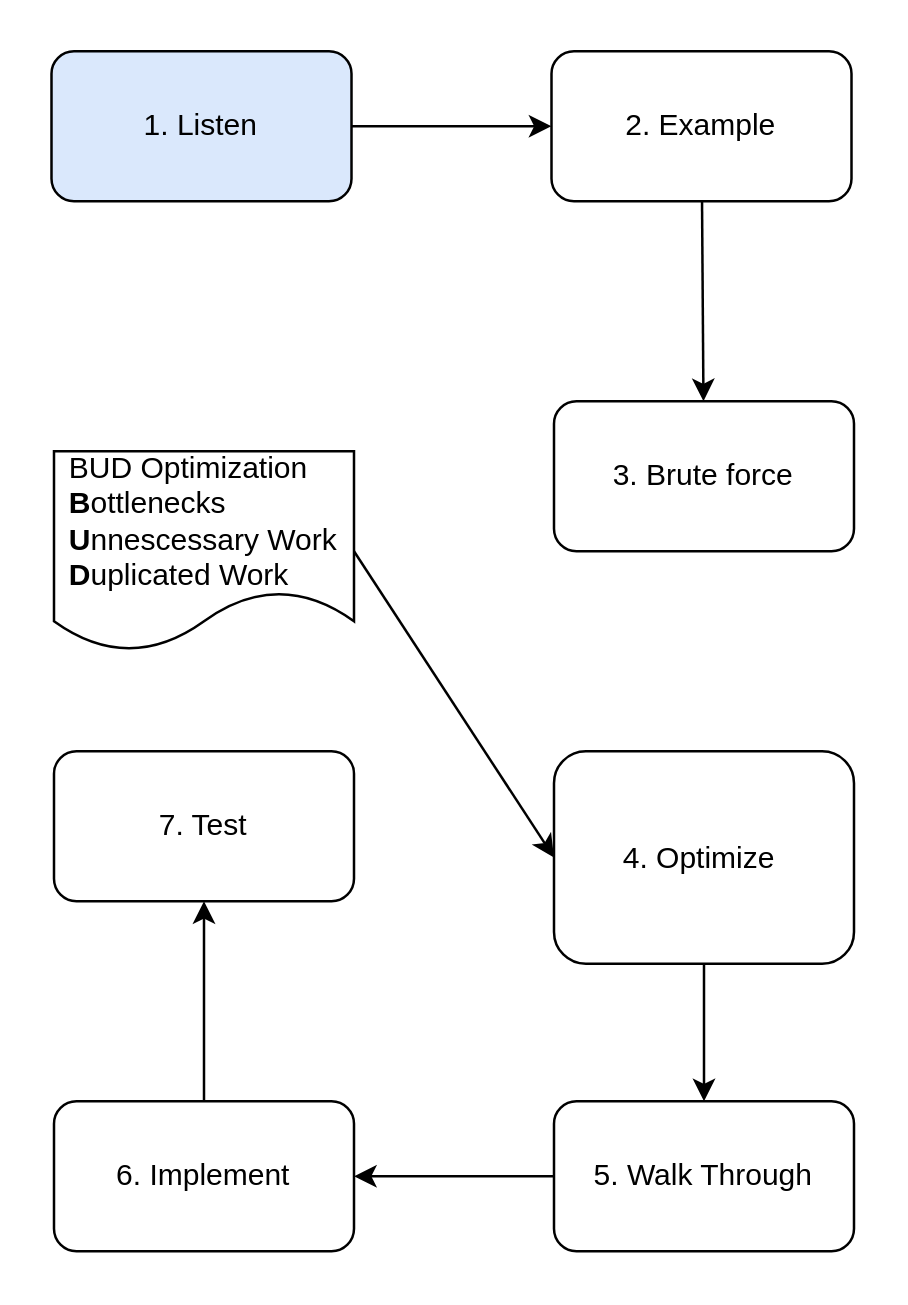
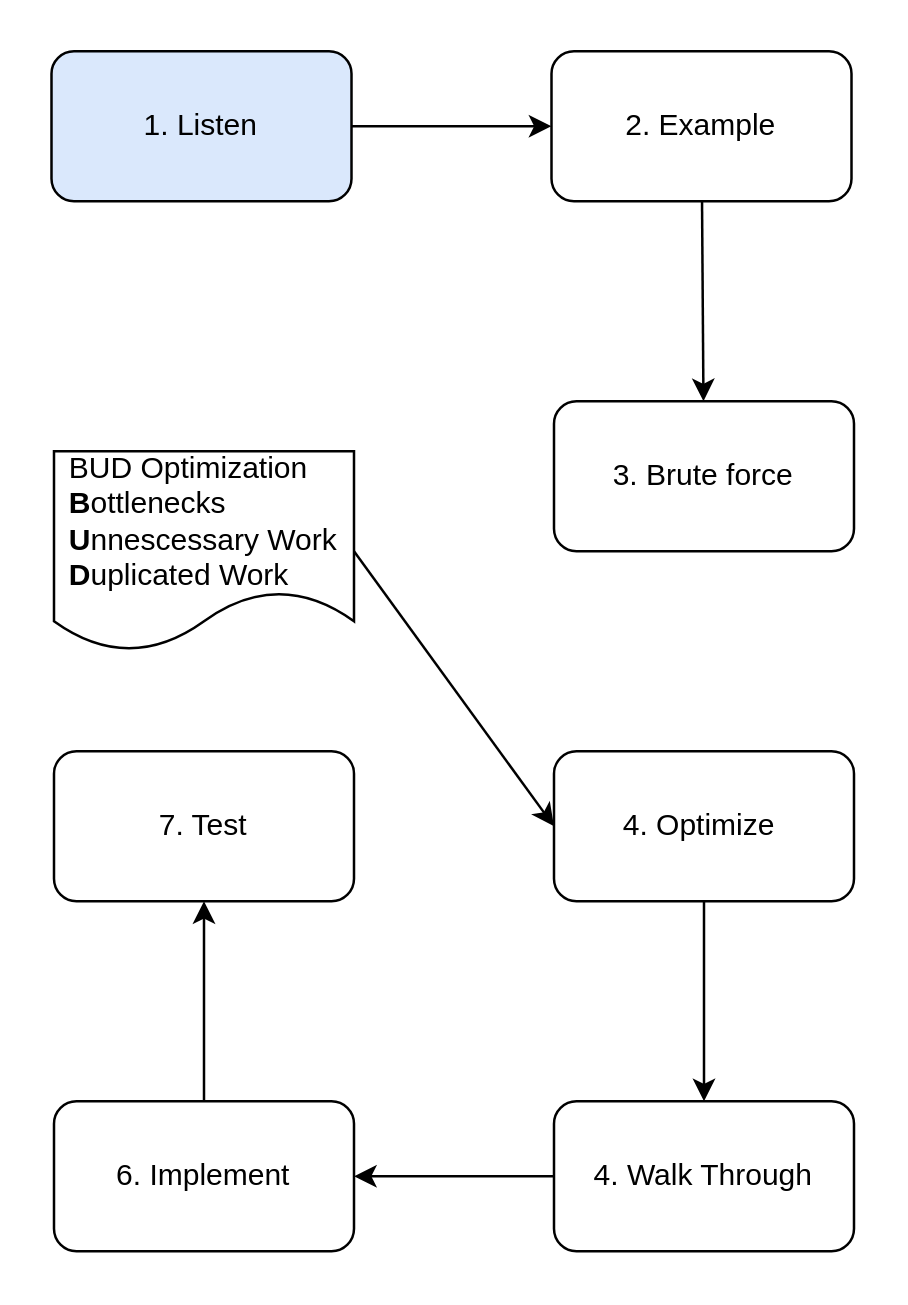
node "4. Optimize": size 300x213 -> 300x150
node "5. Walk Through": label "5. Walk Through" -> "4. Walk Through"
